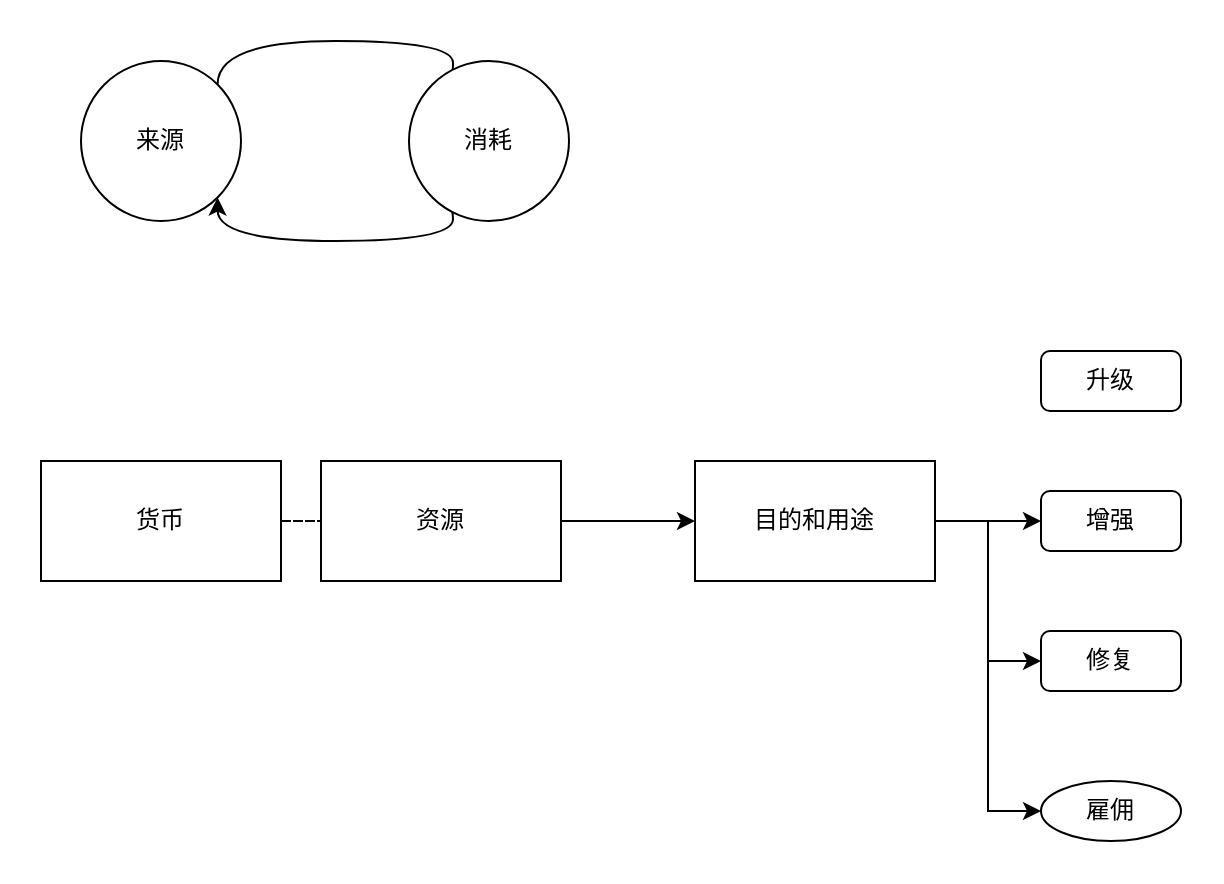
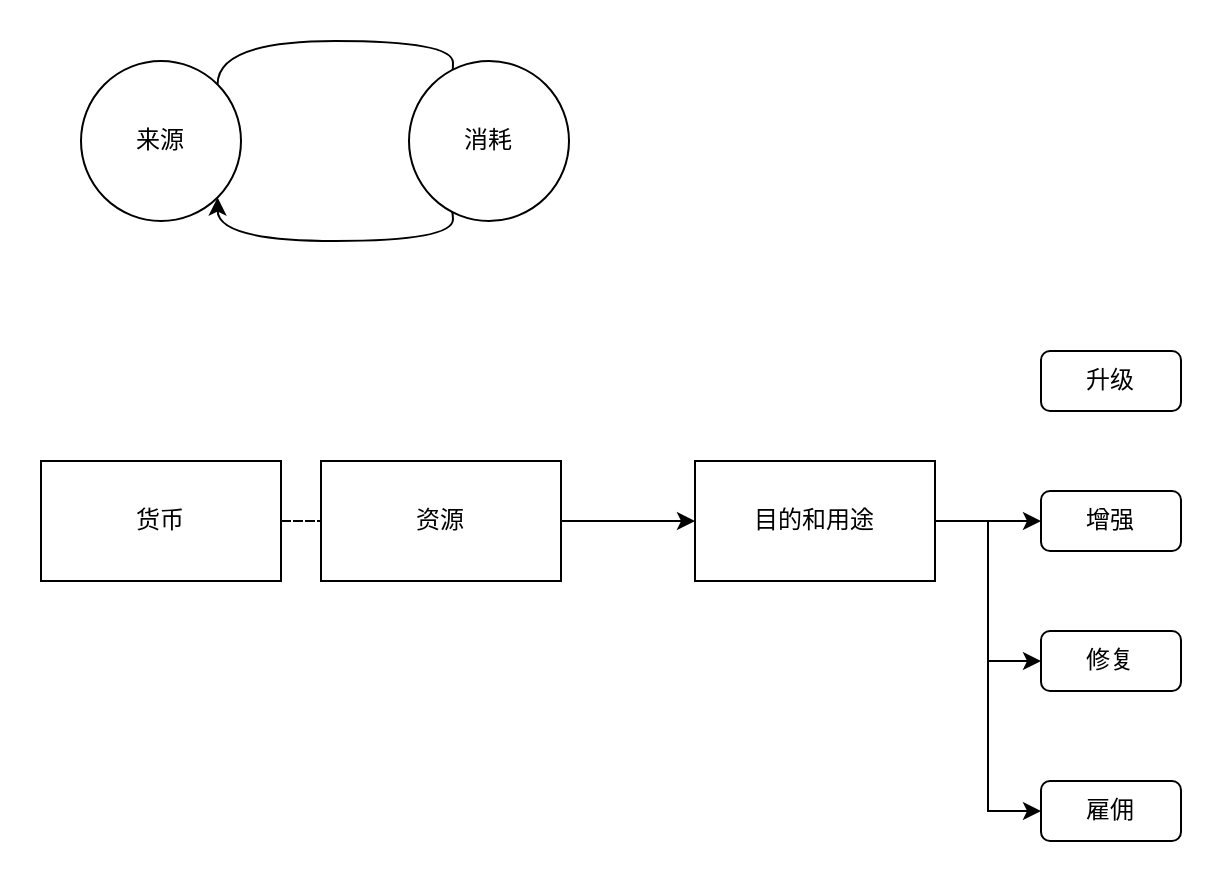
node "雇佣": shape ellipse -> rounded rectangle
